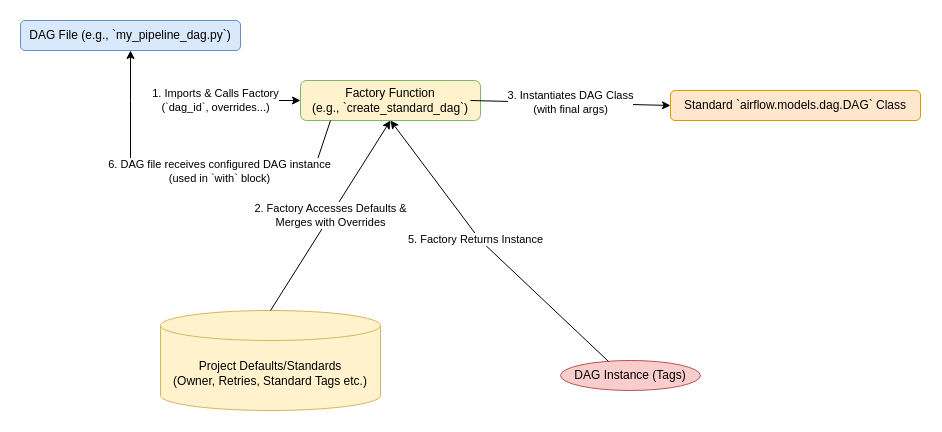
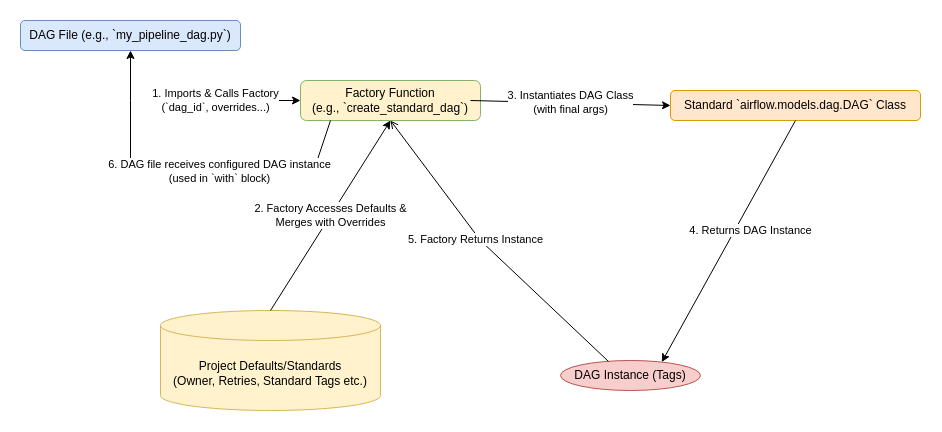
edge "DAG Instance (Tags)" -> "Factory Function (e.g., `create_standard_dag`)": arrowhead classic -> open
edge "Standard `airflow.models.dag.DAG` Class" -> "DAG Instance (Tags)": added, label "4. Returns DAG Instance"
